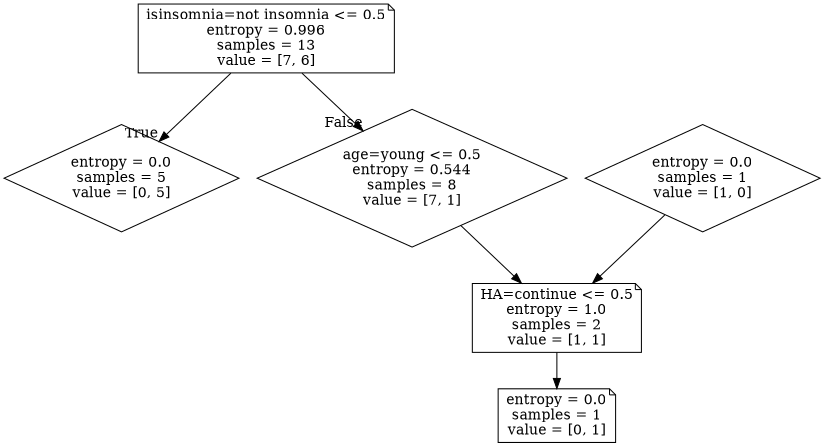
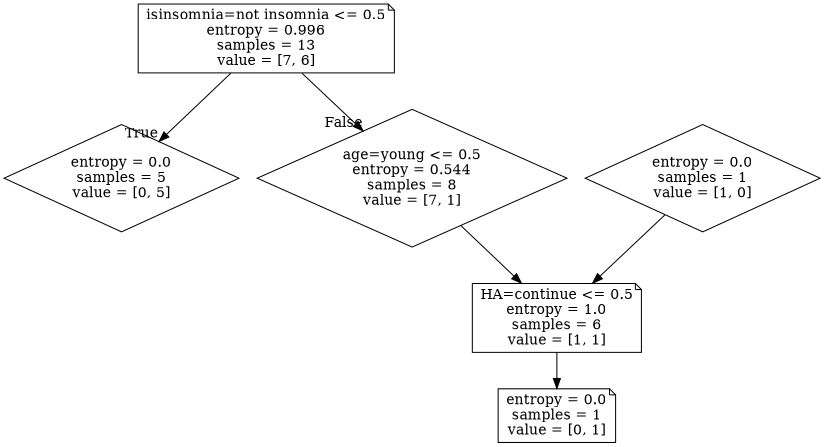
node "HA=continue <= 0.5 entropy = 1.0 samples = 2 value = [1, 1]": label "HA=continue <= 0.5 entropy = 1.0 samples = 2 value = [1, 1]" -> "HA=continue <= 0.5 entropy = 1.0 samples = 6 value = [1, 1]"
